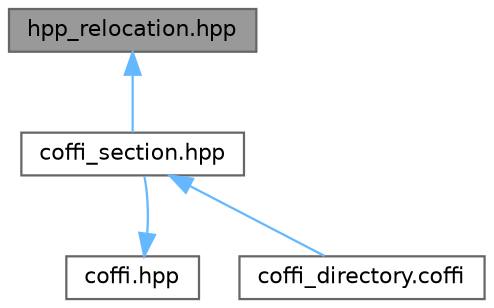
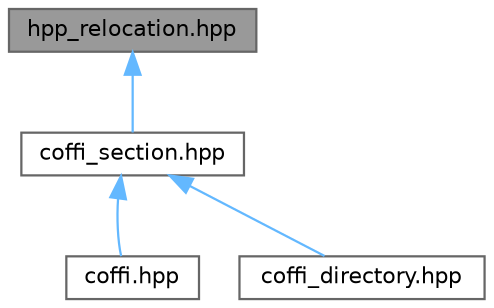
edge "coffi_section.hpp" -> "coffi.hpp": reversed
node "coffi_directory.coffi": label "coffi_directory.coffi" -> "coffi_directory.hpp"
